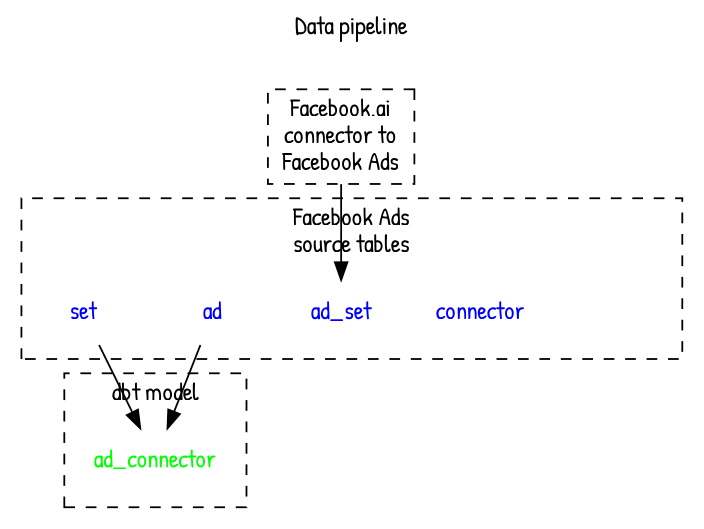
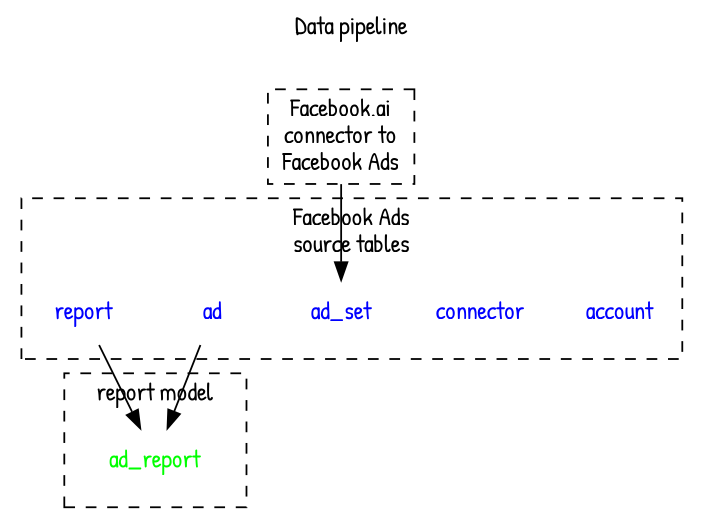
node "set": label "set" -> "report"
node "account": added
cluster "dbt model": label "dbt model" -> "report model"
node "ad_connector": label "ad_connector" -> "ad_report"
